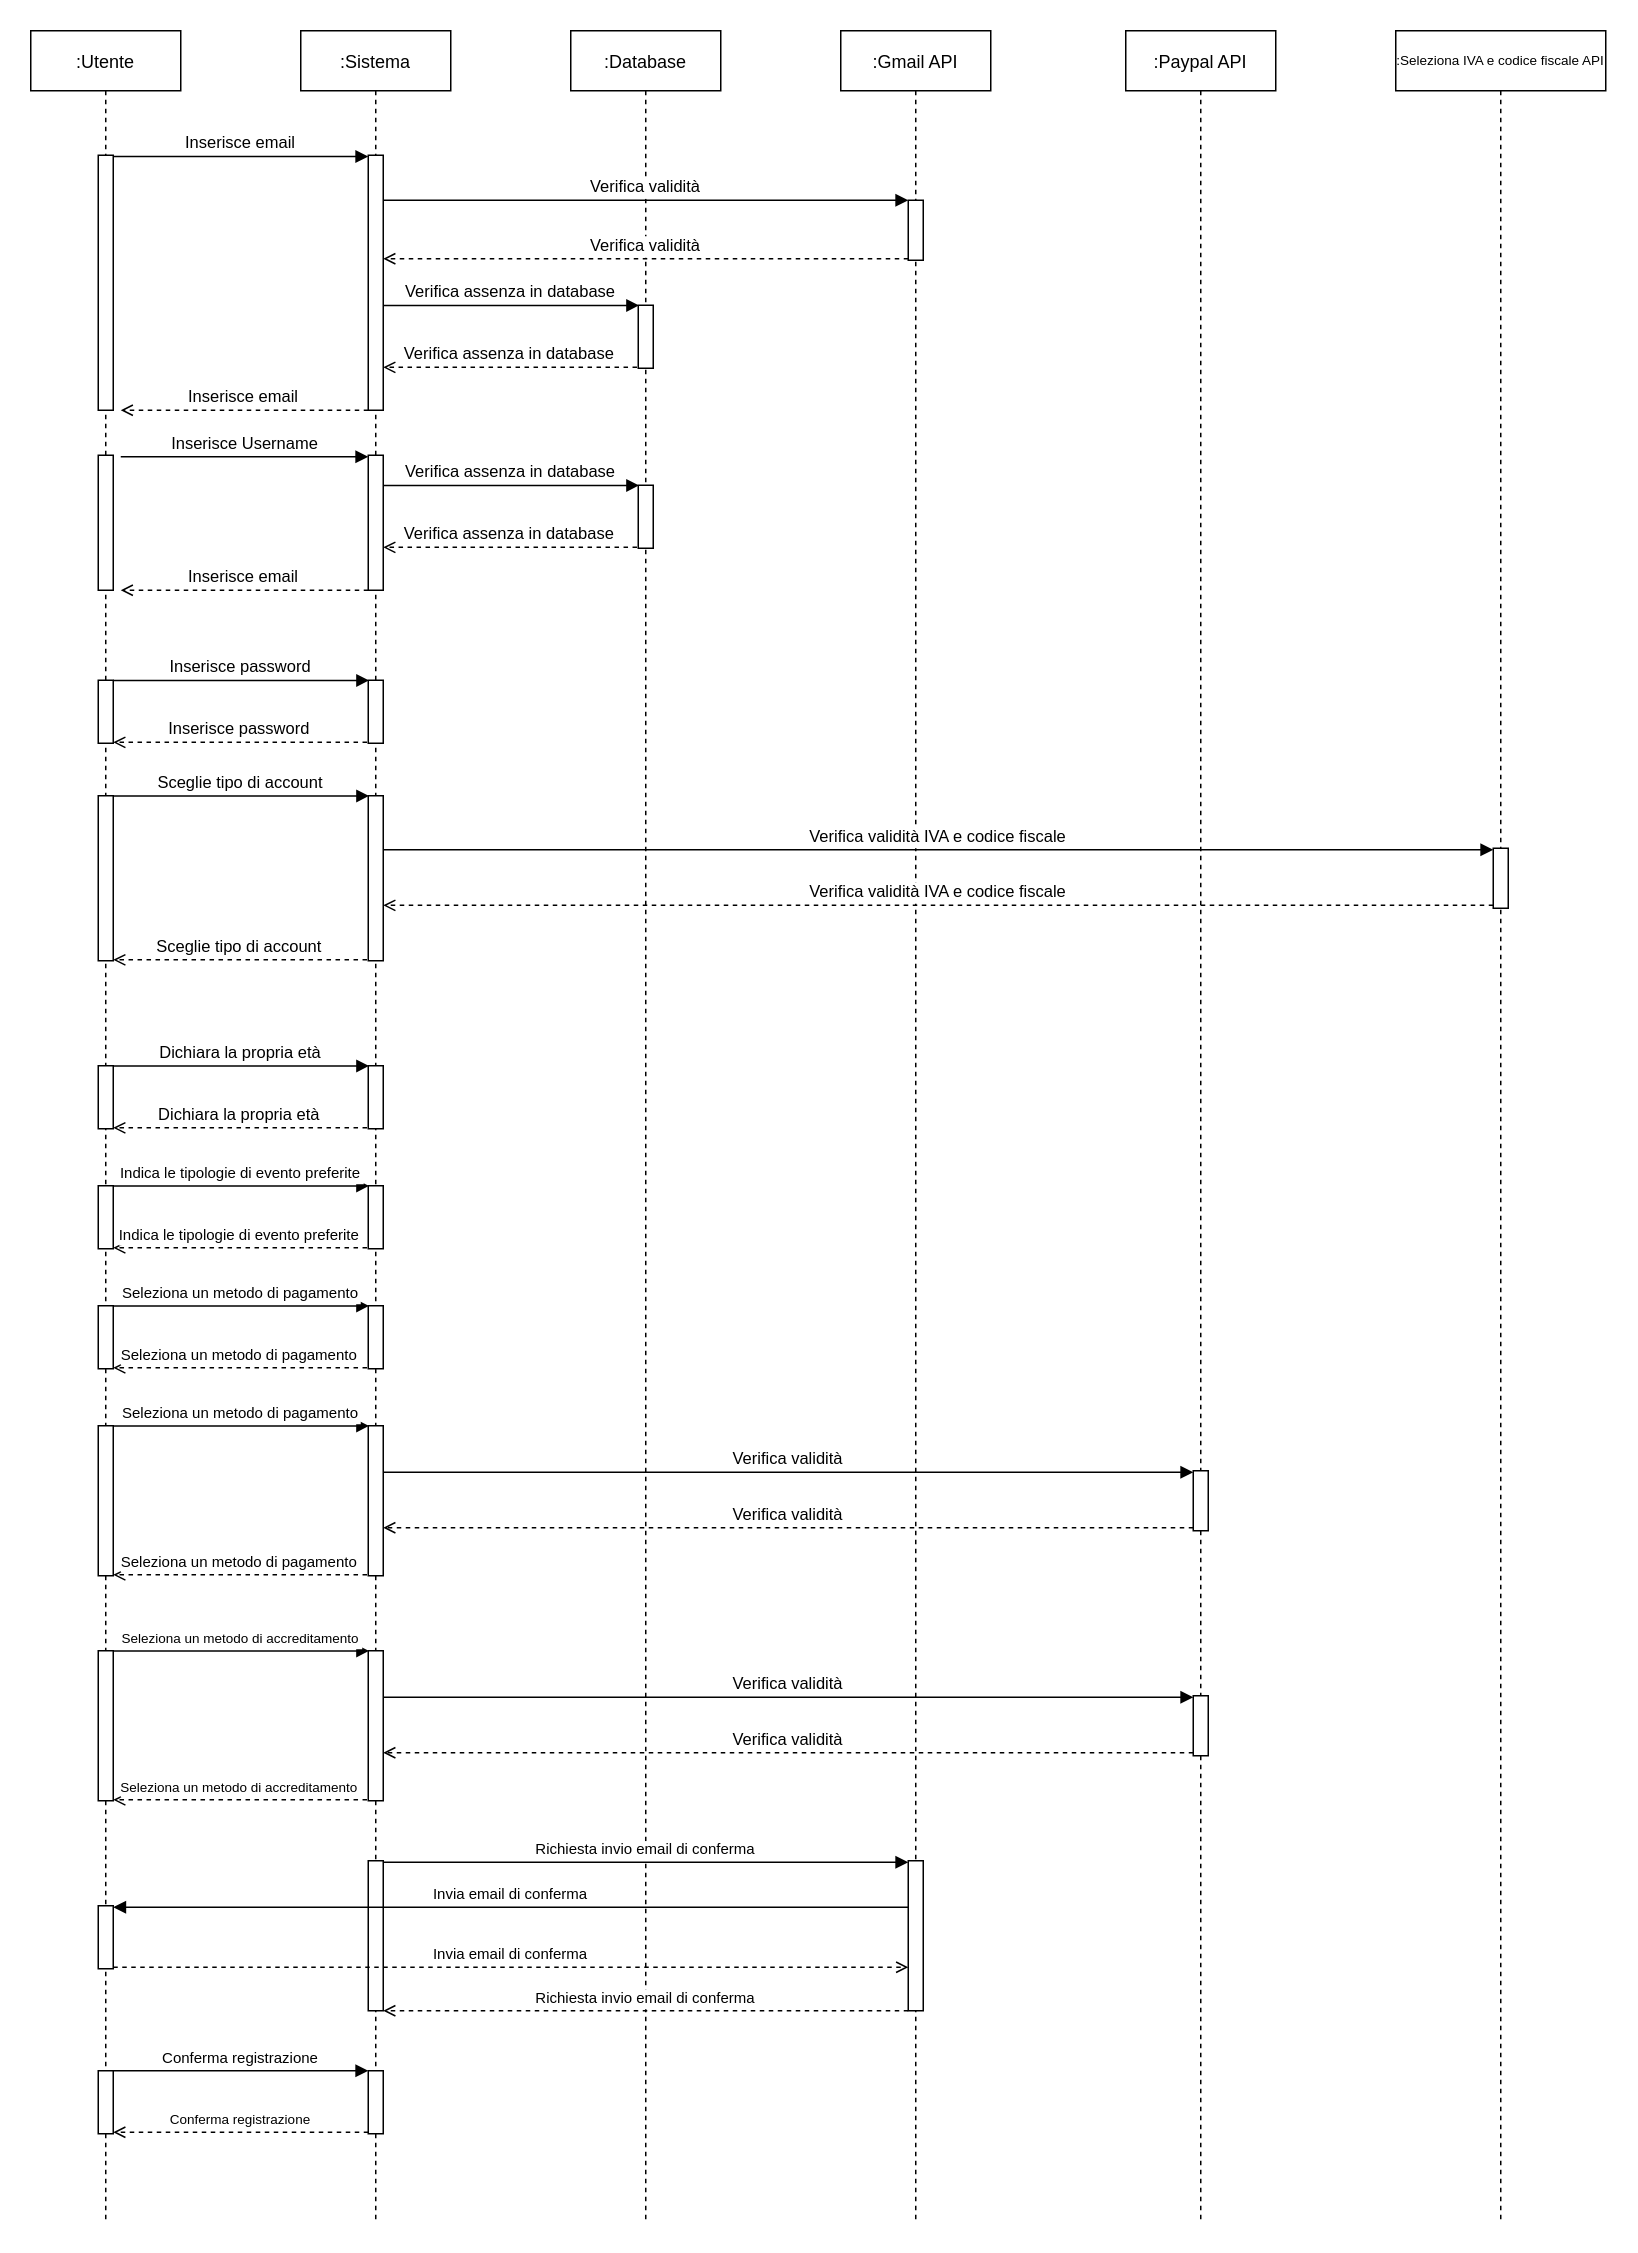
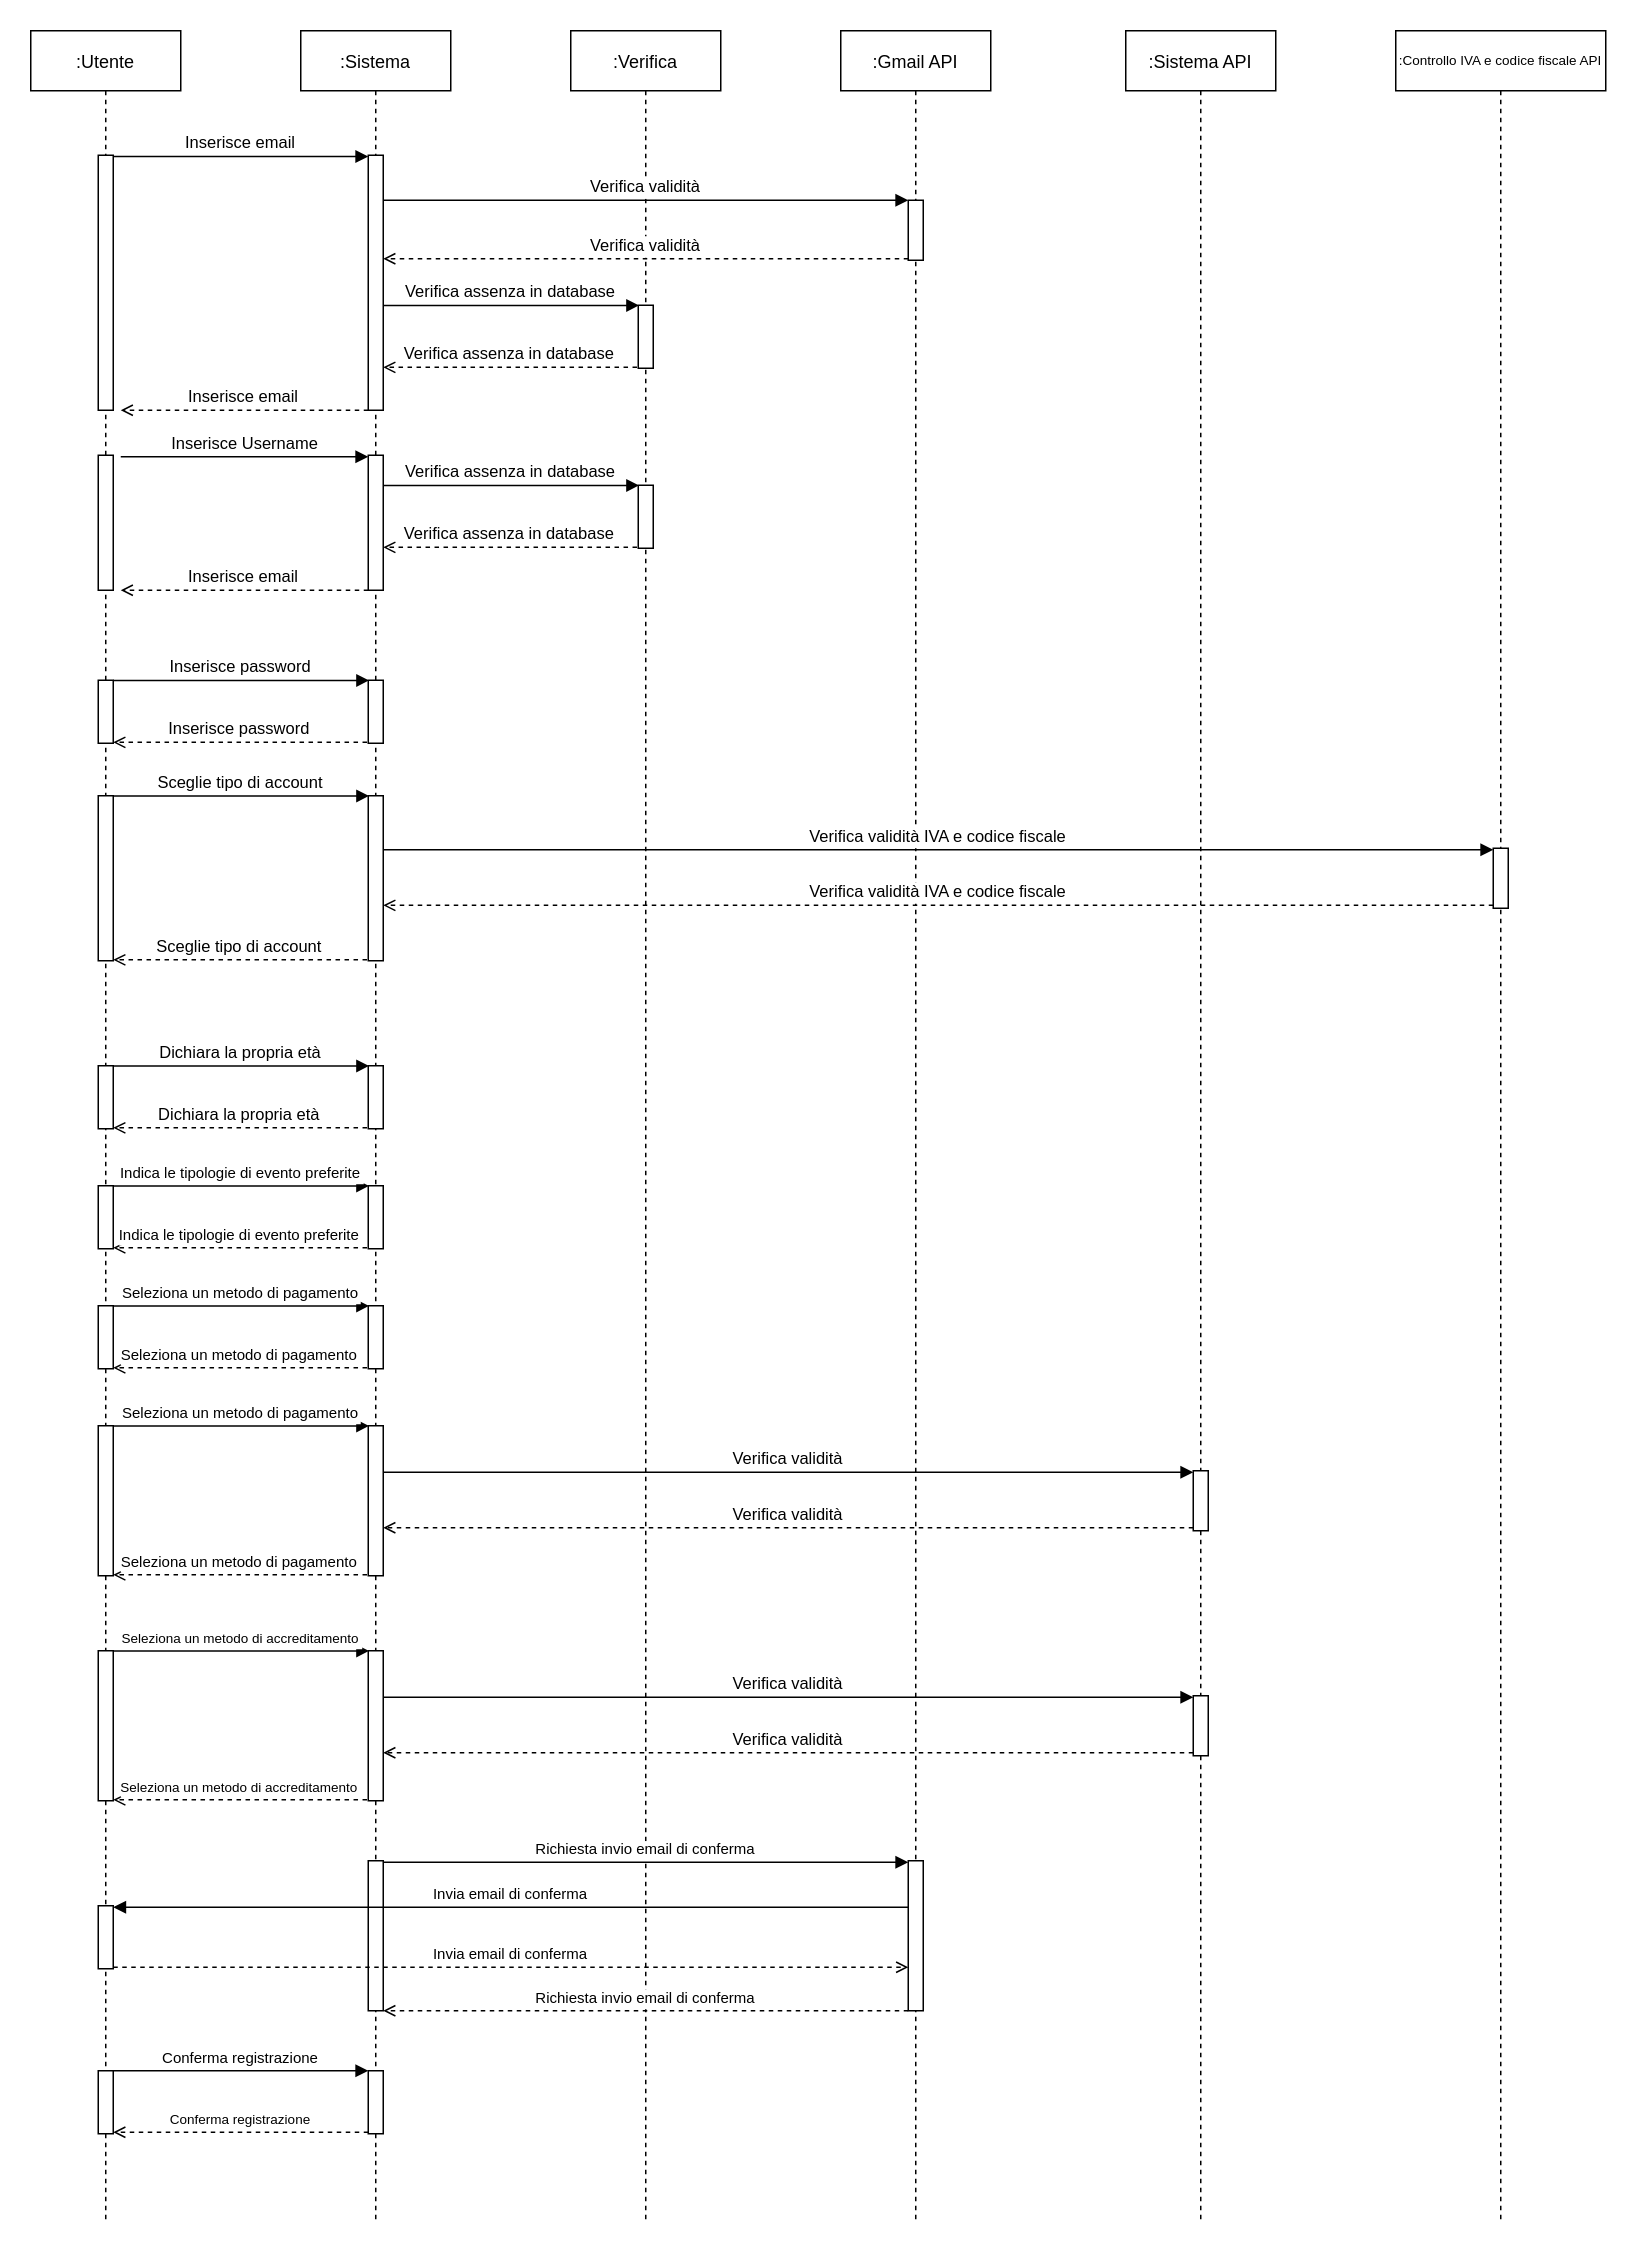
node ":Seleziona IVA e codice fiscale API": label ":Seleziona IVA e codice fiscale API" -> ":Controllo IVA e codice fiscale API"
node ":Database": label ":Database" -> ":Verifica"
node ":Paypal API": label ":Paypal API" -> ":Sistema API"
